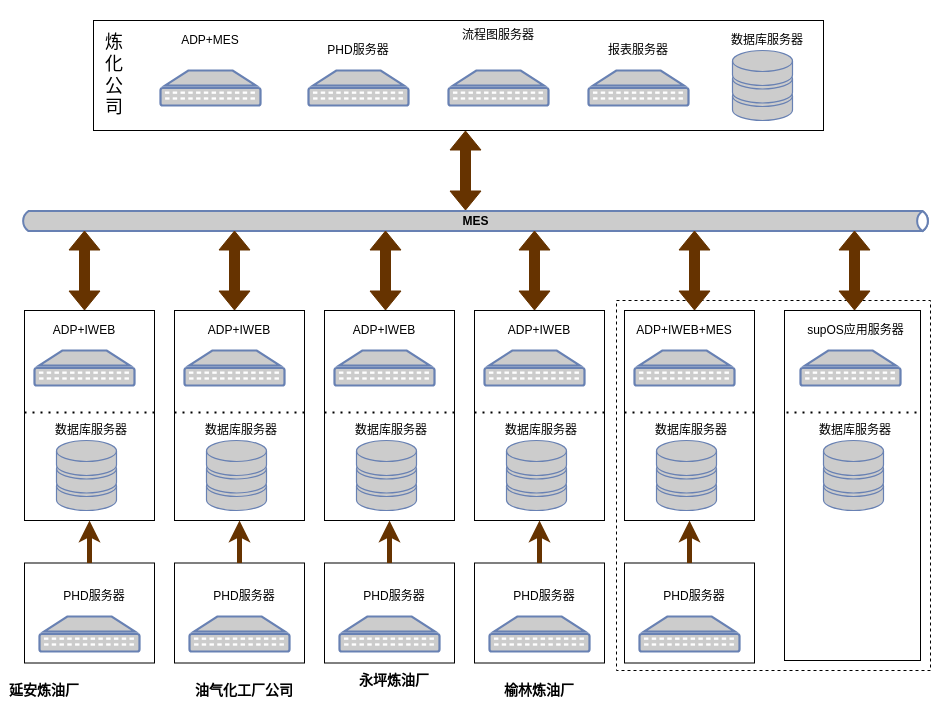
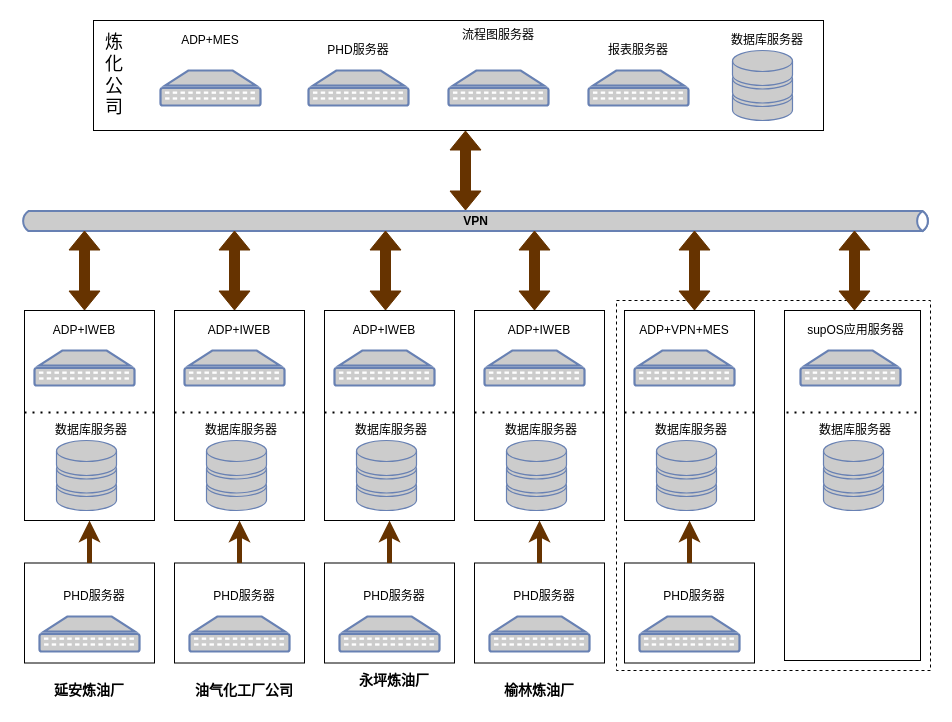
node "MES": label "MES" -> "VPN"
node "ADP+IWEB+MES": label "ADP+IWEB+MES" -> "ADP+VPN+MES"
node "延安炼油厂": moved (45, 691) -> (90, 691)
